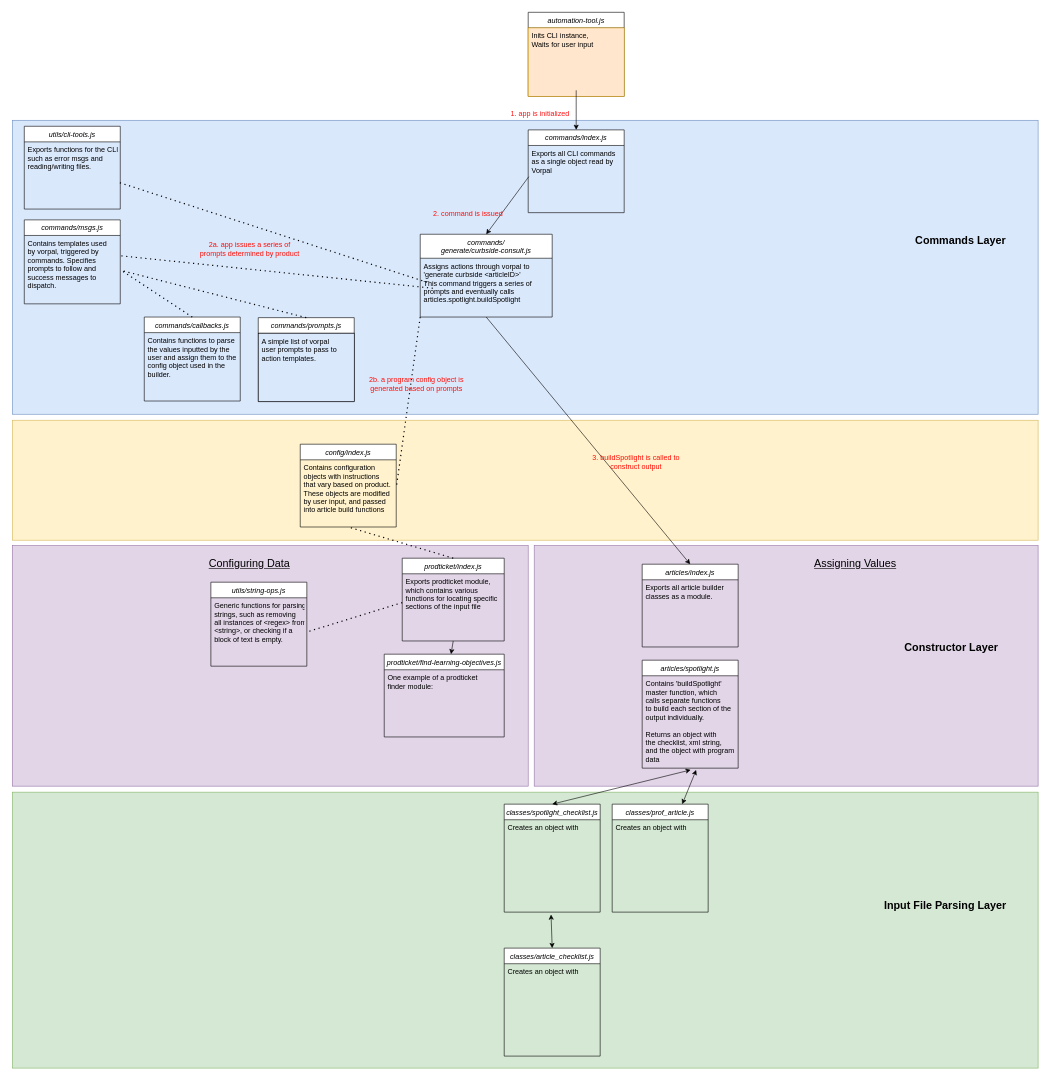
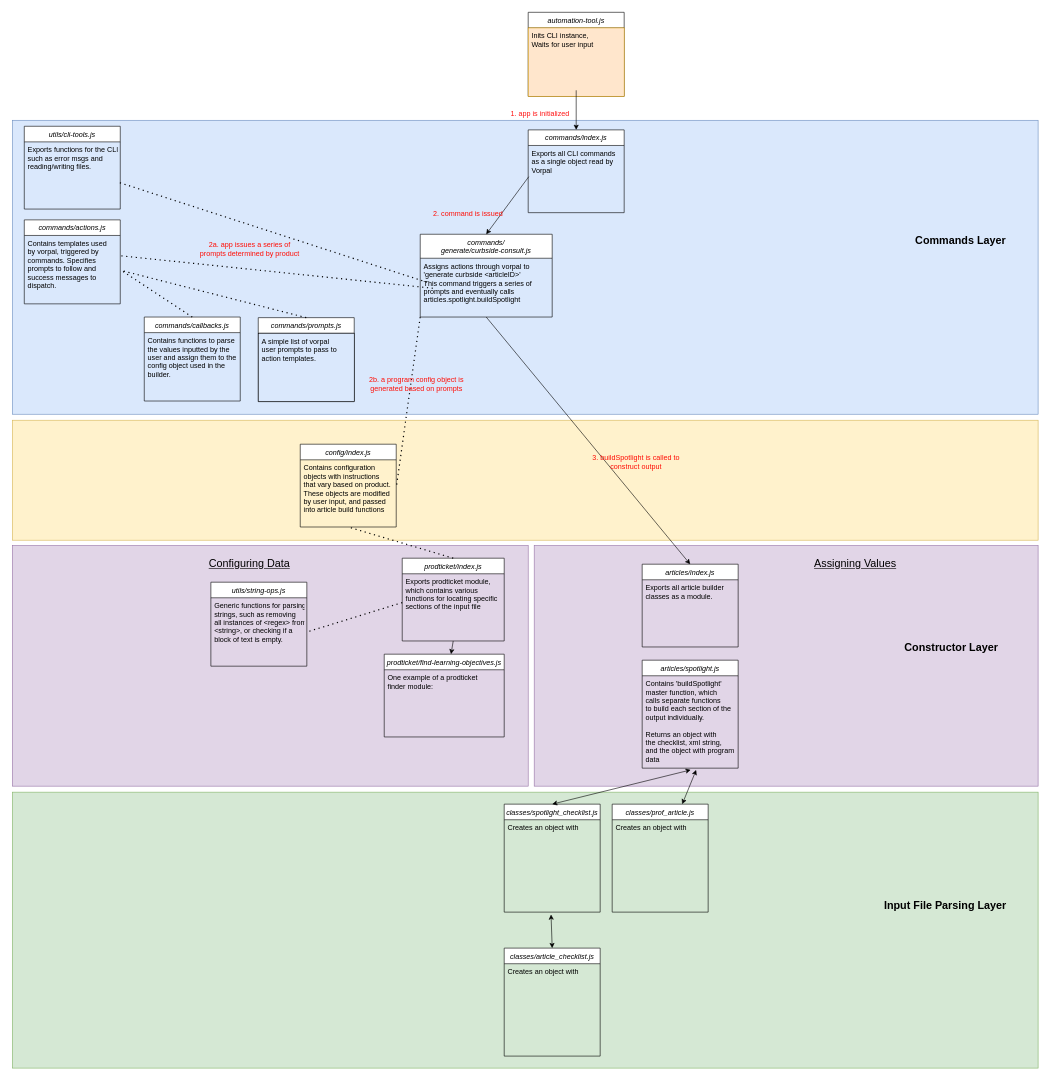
node "commands/msgs.js": label "commands/msgs.js" -> "commands/actions.js"
